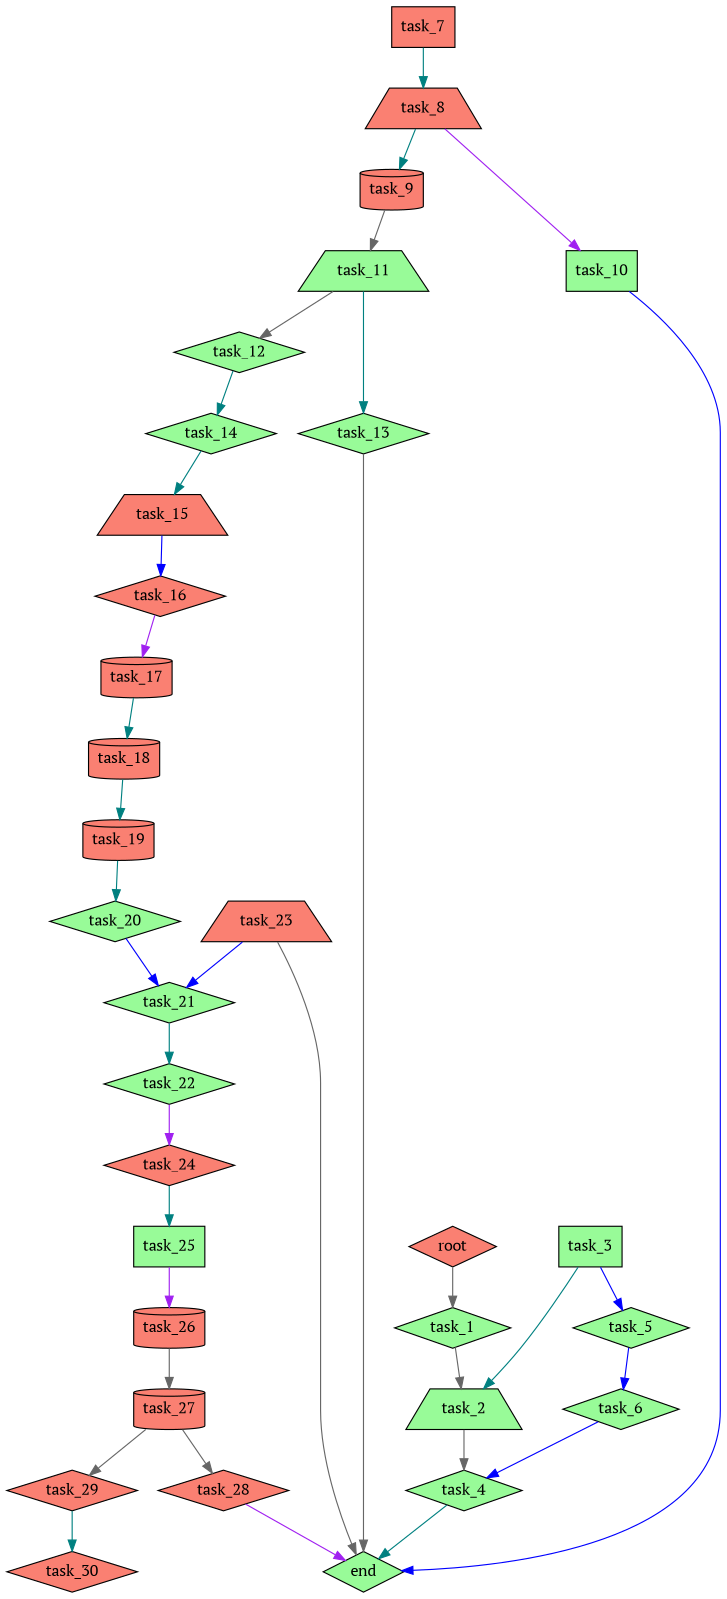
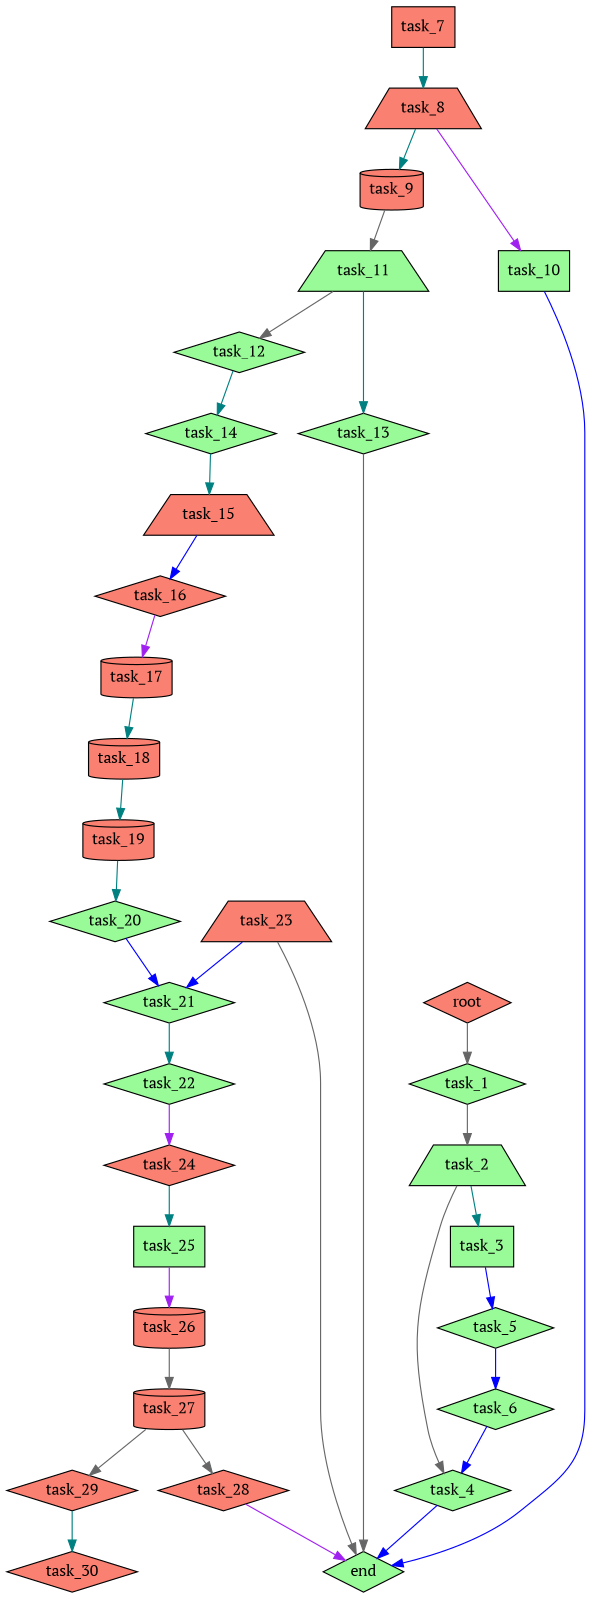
edge "task_3" -> "task_2": reversed
edge "task_4" -> "end": color teal -> blue
